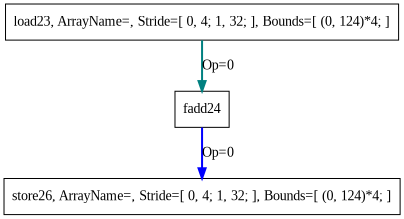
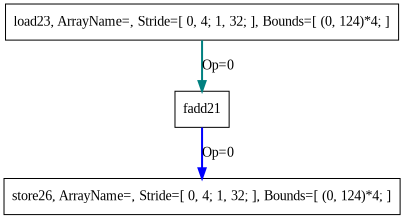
node "fadd24": label "fadd24" -> "fadd21"
